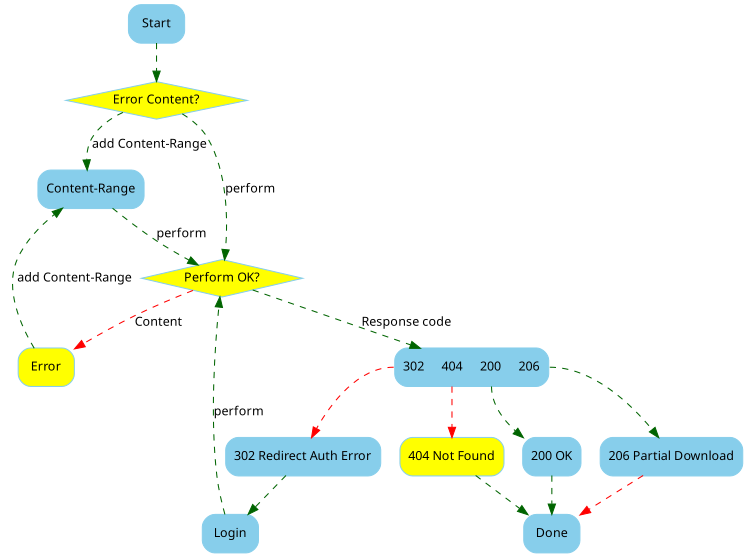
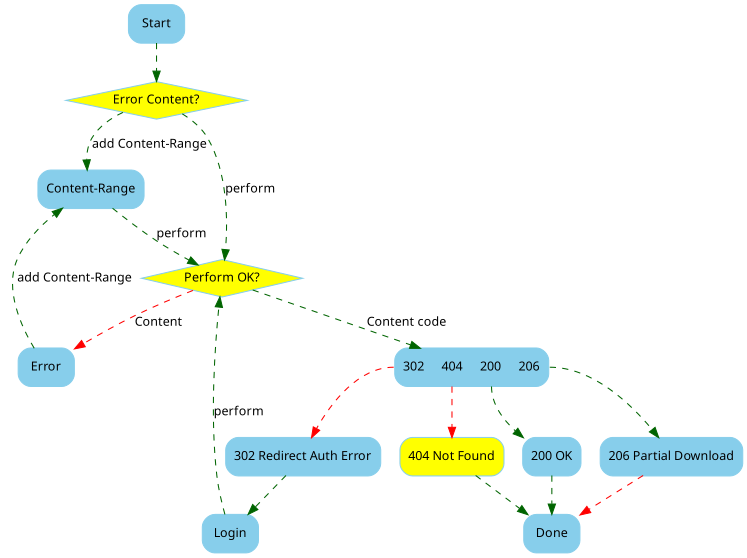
edge "Perform OK?" -> "302": label "Response code" -> "Content code"
node "Error": fillcolor yellow -> skyblue
